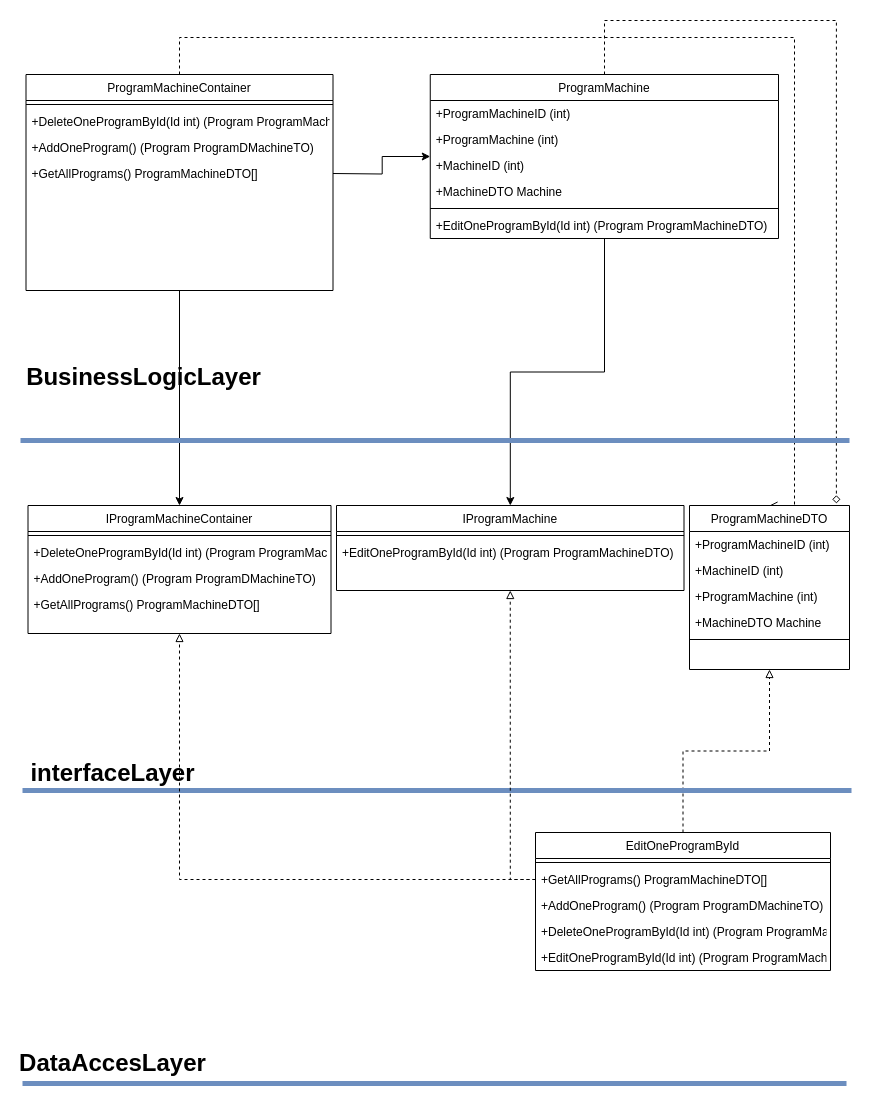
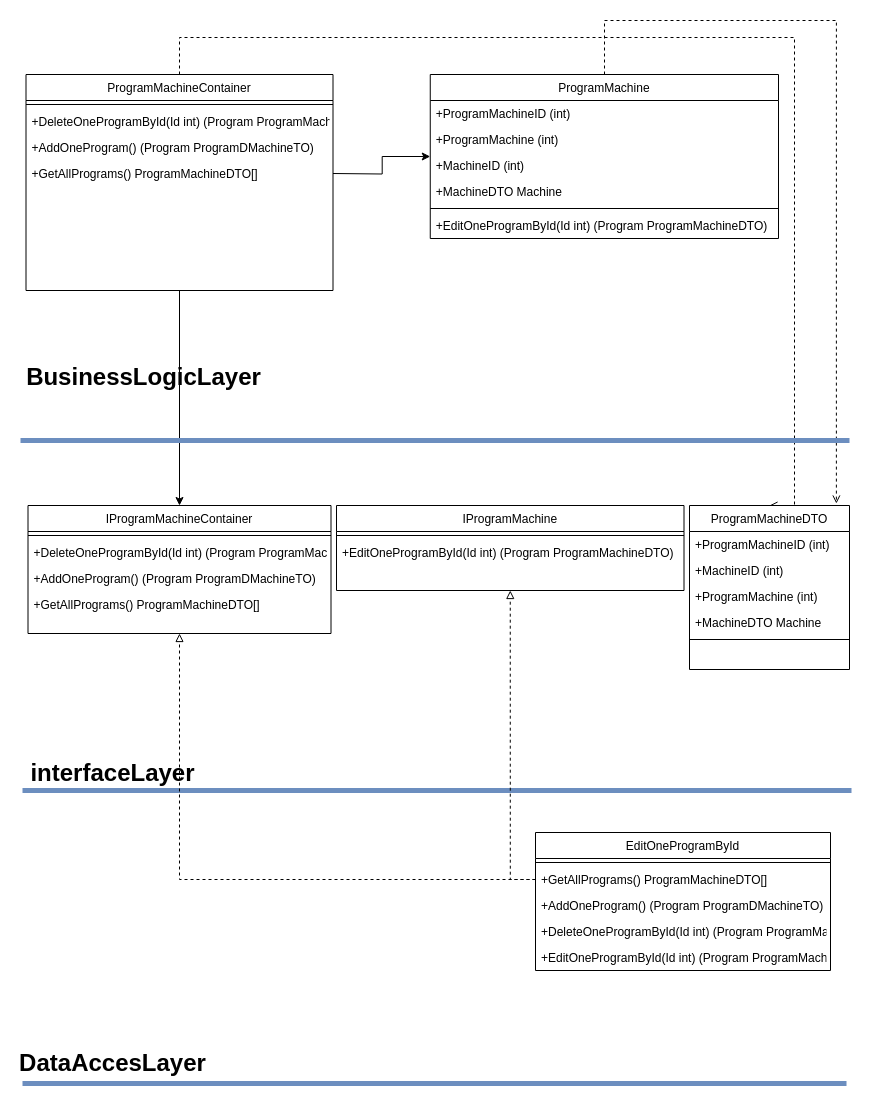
edge "ProgramMachine" -> "IProgramMachine": removed
edge "ProgramMachine" -> "ProgramMachineDTO": arrowhead diamond -> open
edge "EditOneProgramById" -> "ProgramMachineDTO": removed
